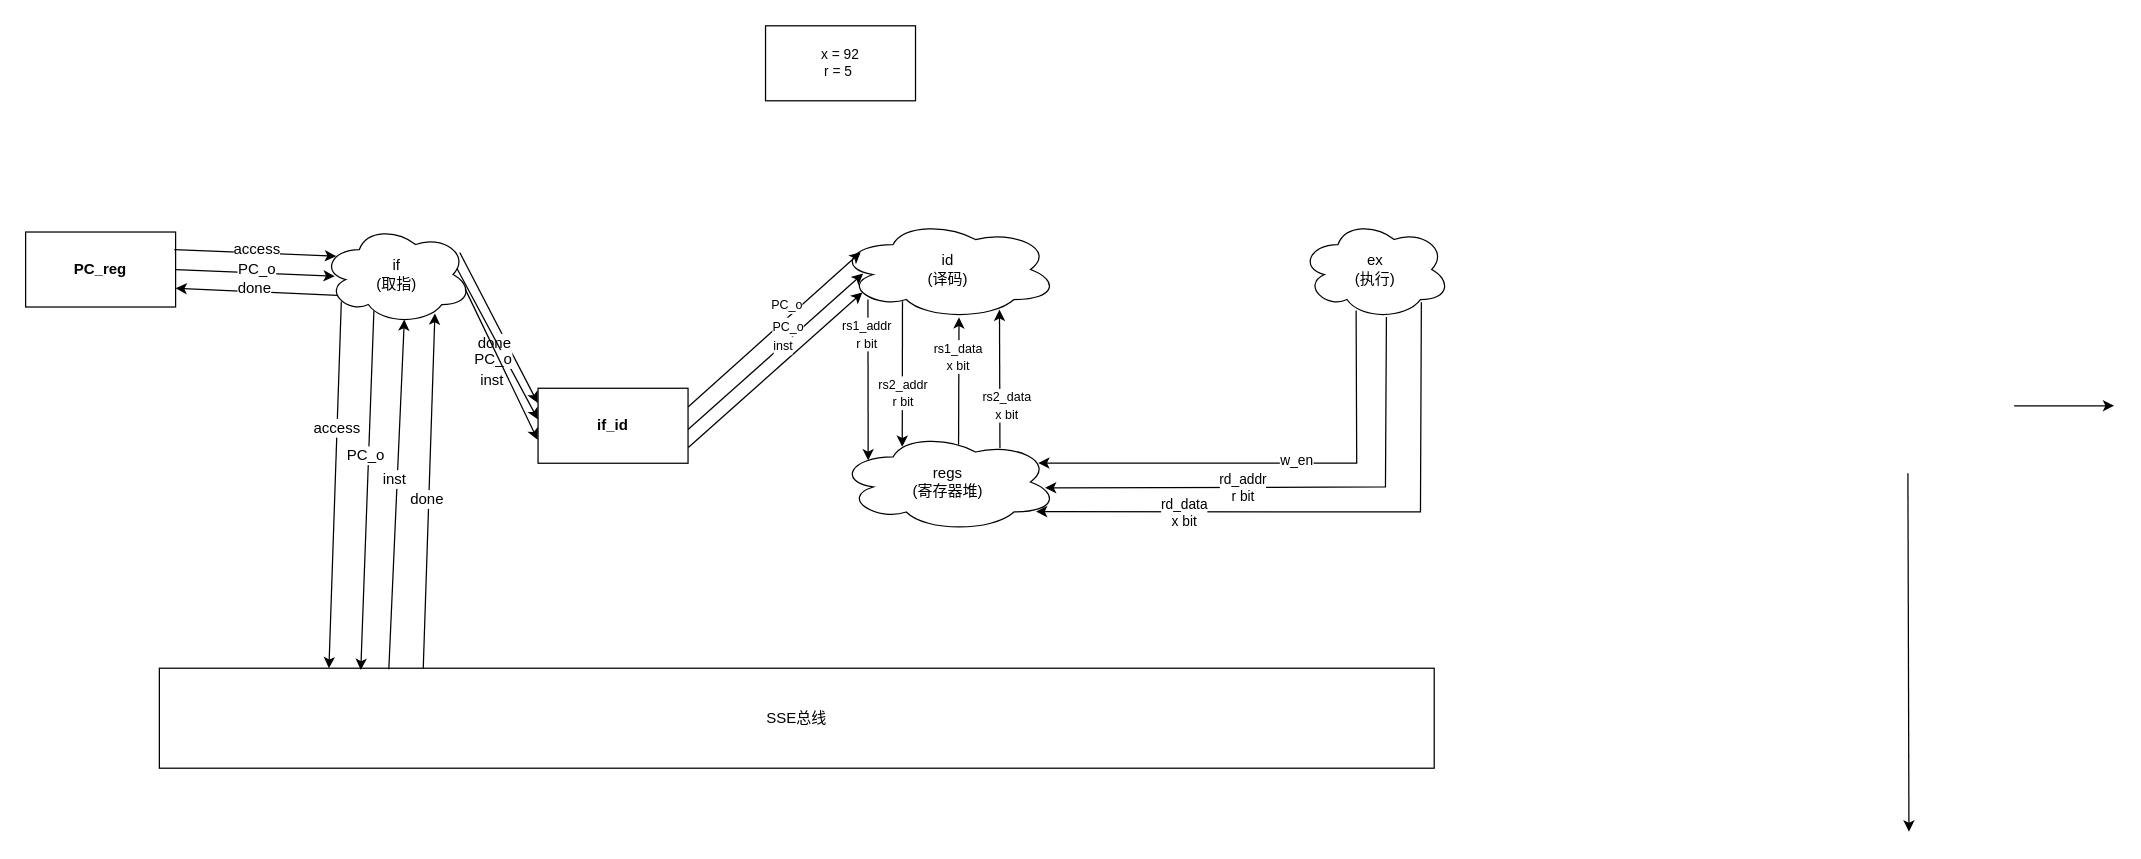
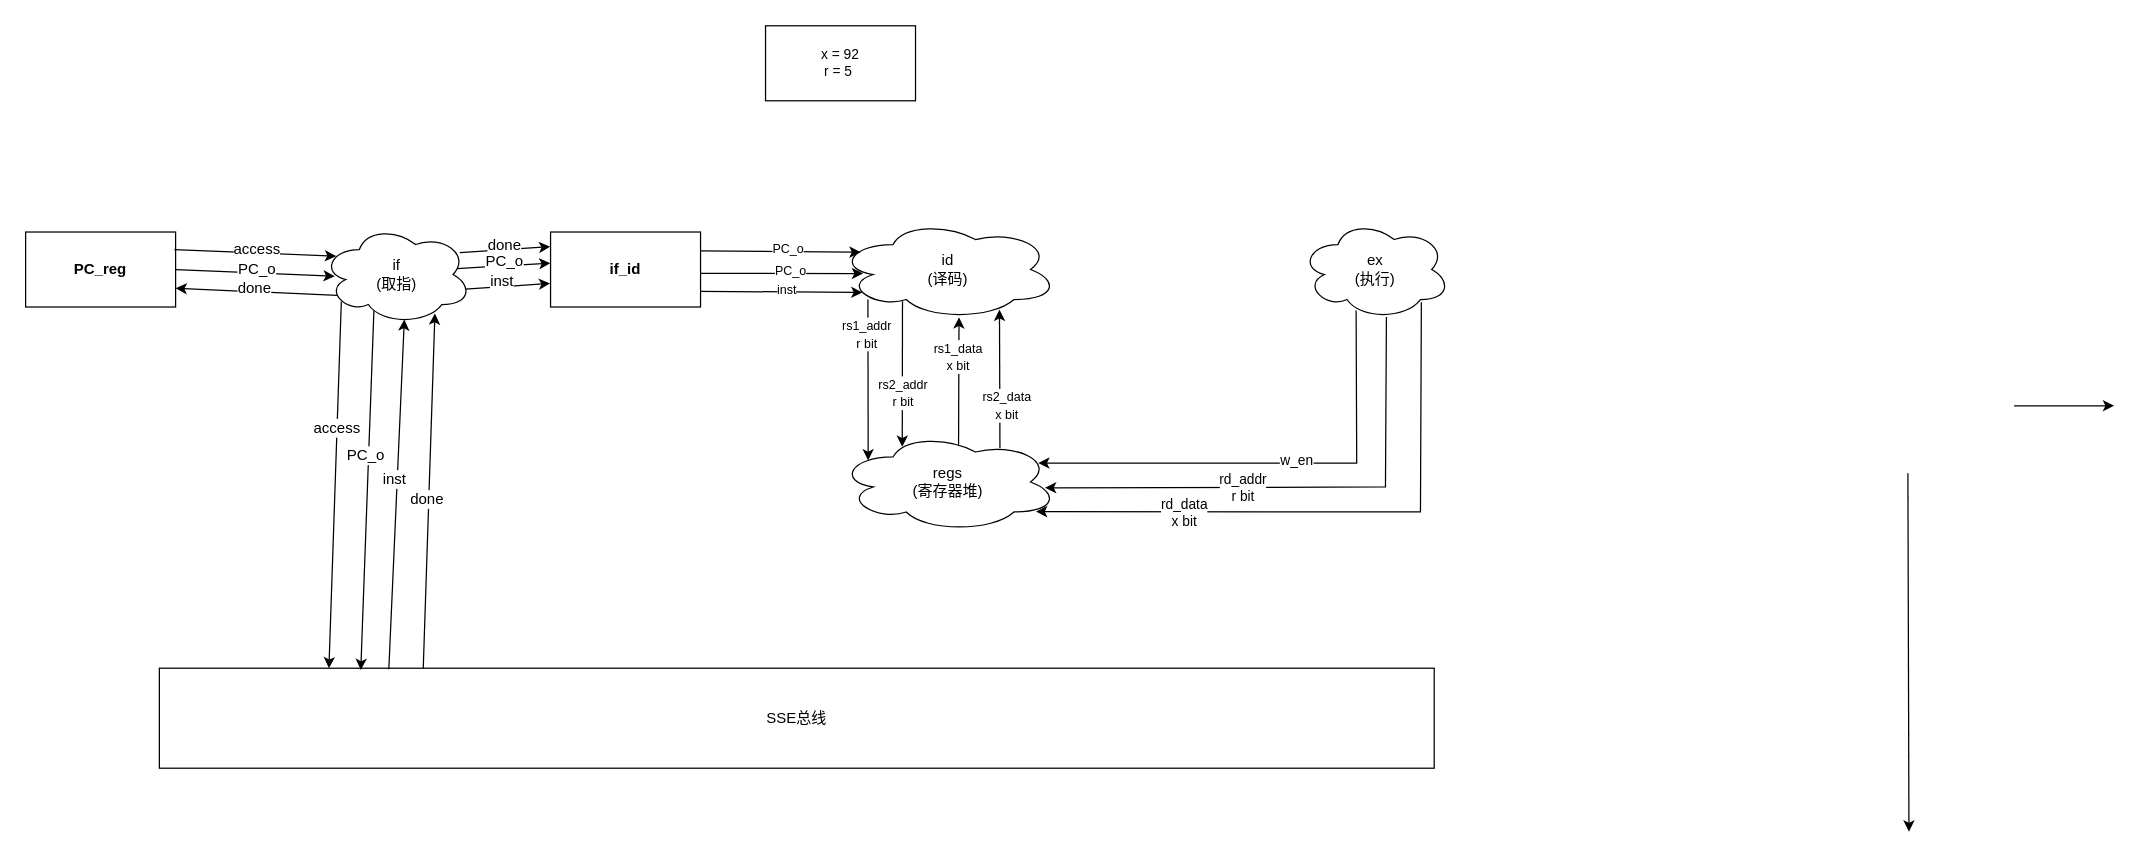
node "if_id": moved (613, 426) -> (626, 269)
